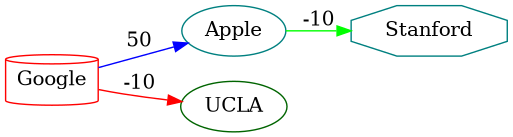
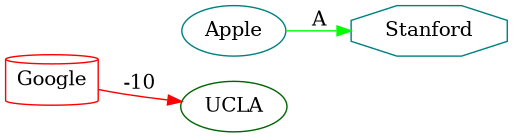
edge "Apple" -> "Stanford": label "-10" -> "A"
edge "Google" -> "Apple": removed, label "50"
